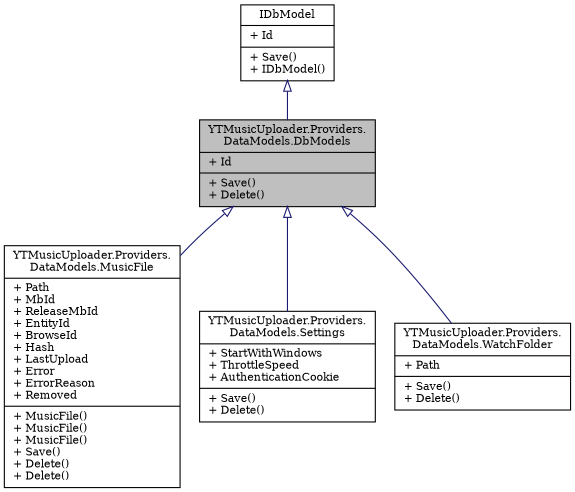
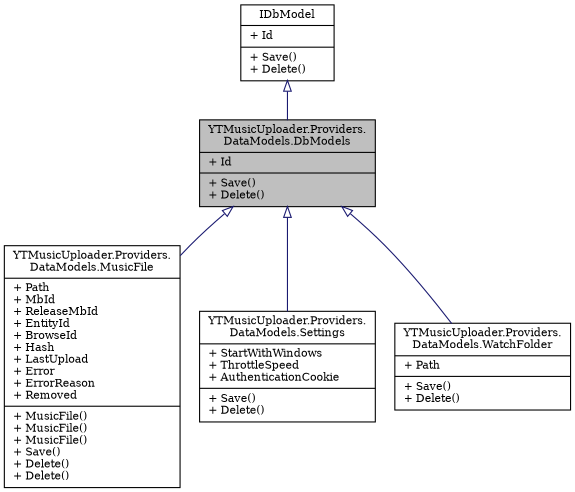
node "IDbModel": text "+ IDbModel()" -> "+ Delete()"
